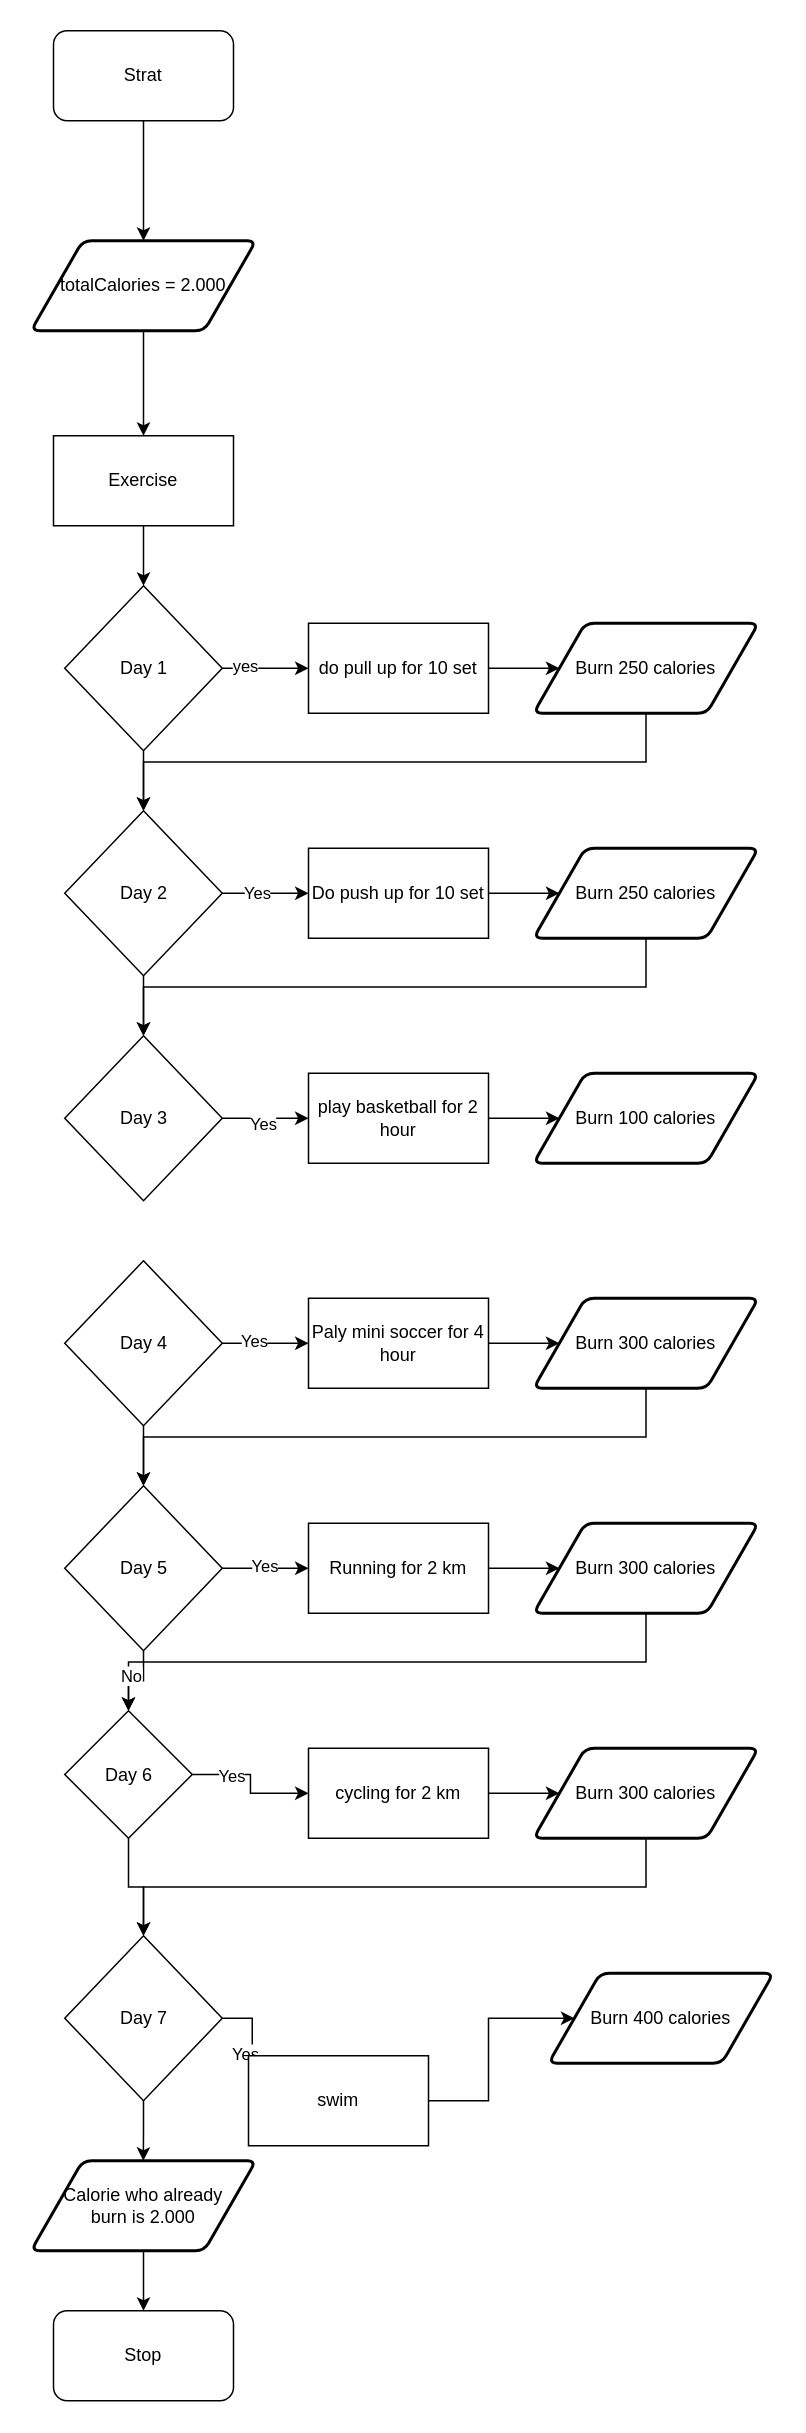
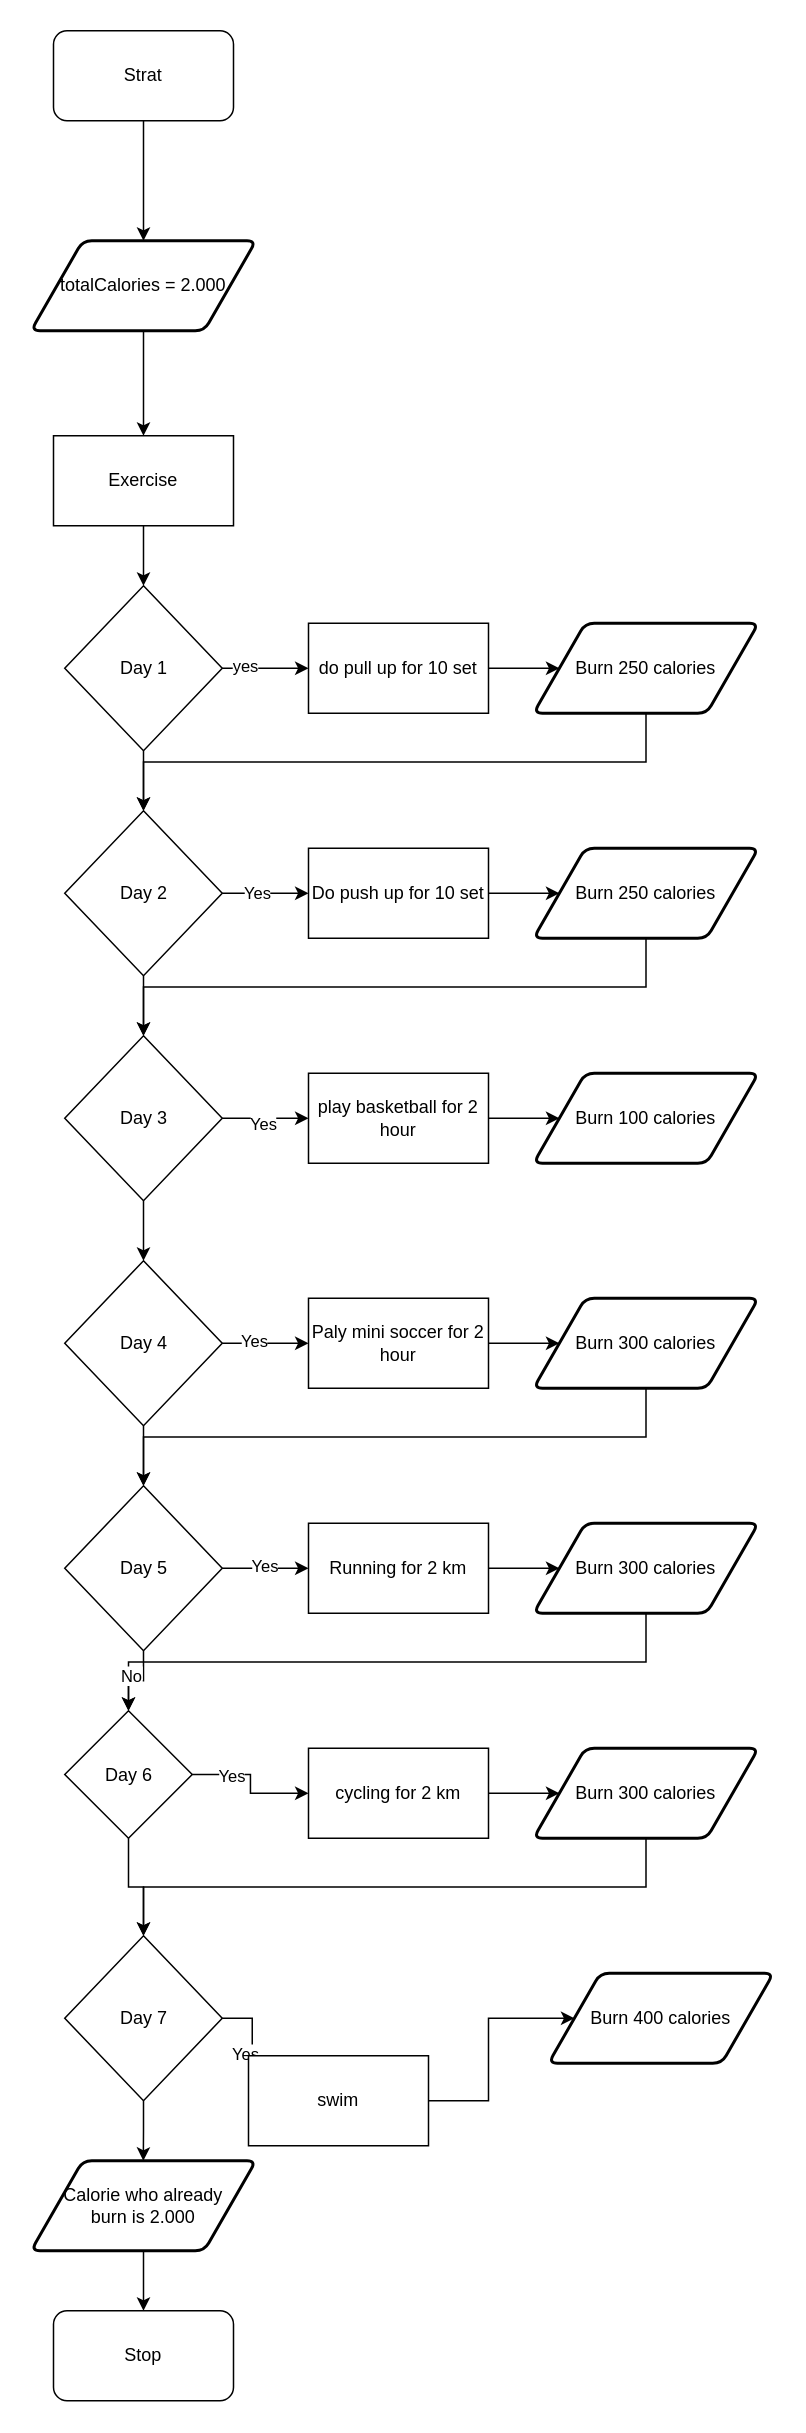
edge "Day 3" -> "Day 4": added
node "Paly mini soccer for 4 hour": label "Paly mini soccer for 4 hour" -> "Paly mini soccer for 2 hour"
